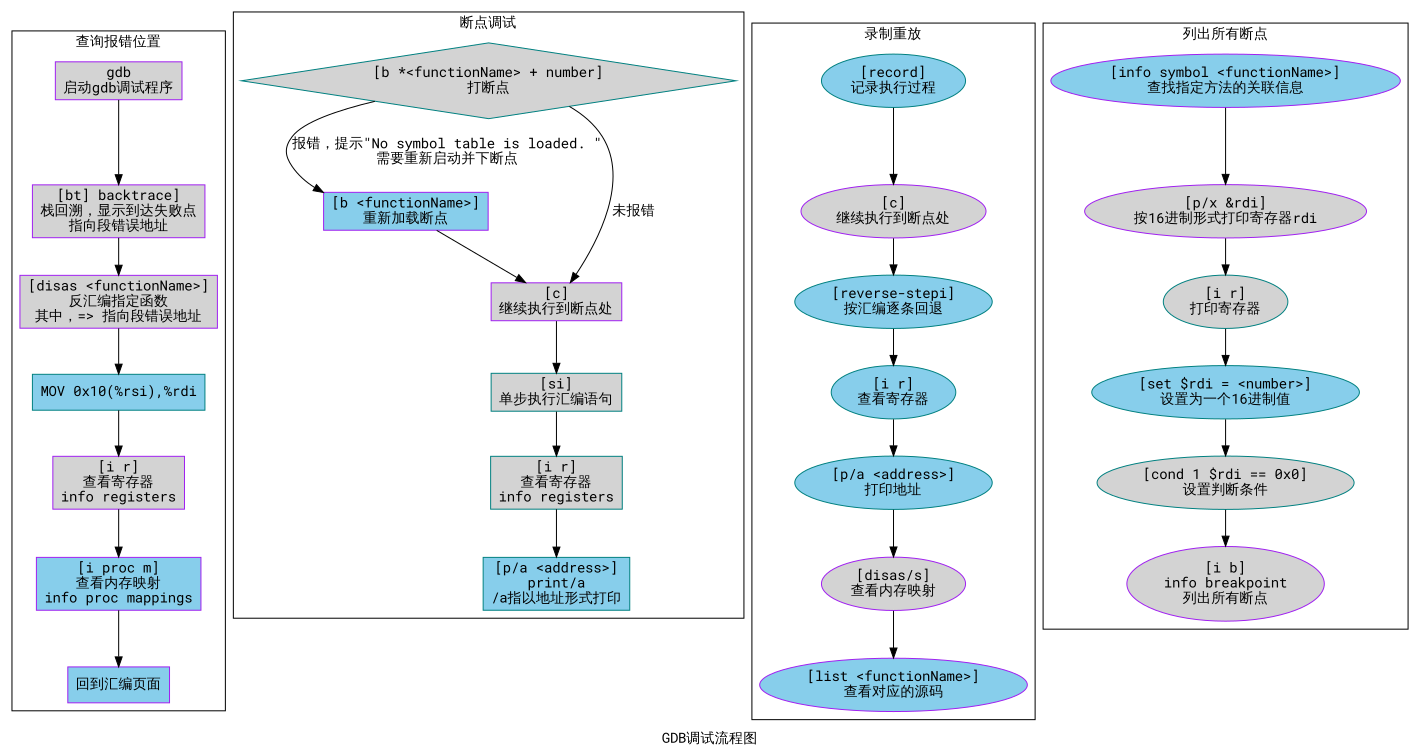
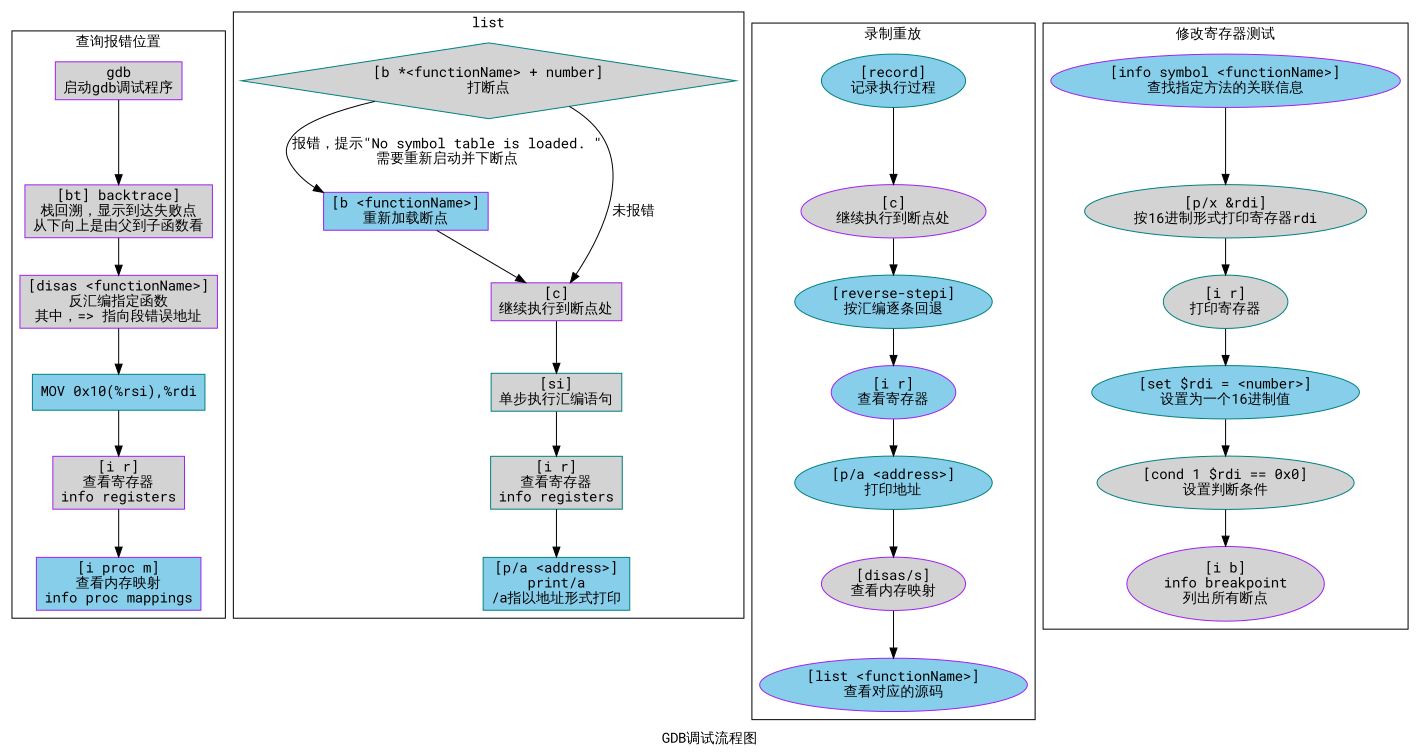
cluster "断点调试": label "断点调试" -> "list"
cluster "列出所有断点": label "列出所有断点" -> "修改寄存器测试"
node "[bt] backtrace] 栈回溯，显示到达失败点 指向段错误地址": label "[bt] backtrace] 栈回溯，显示到达失败点 指向段错误地址" -> "[bt] backtrace] 栈回溯，显示到达失败点 从下向上是由父到子函数看"
node "[p/x &rdi] 按16进制形式打印寄存器rdi": color purple -> teal
node "[i r] 查看寄存器": color teal -> purple
node "回到汇编页面": removed
